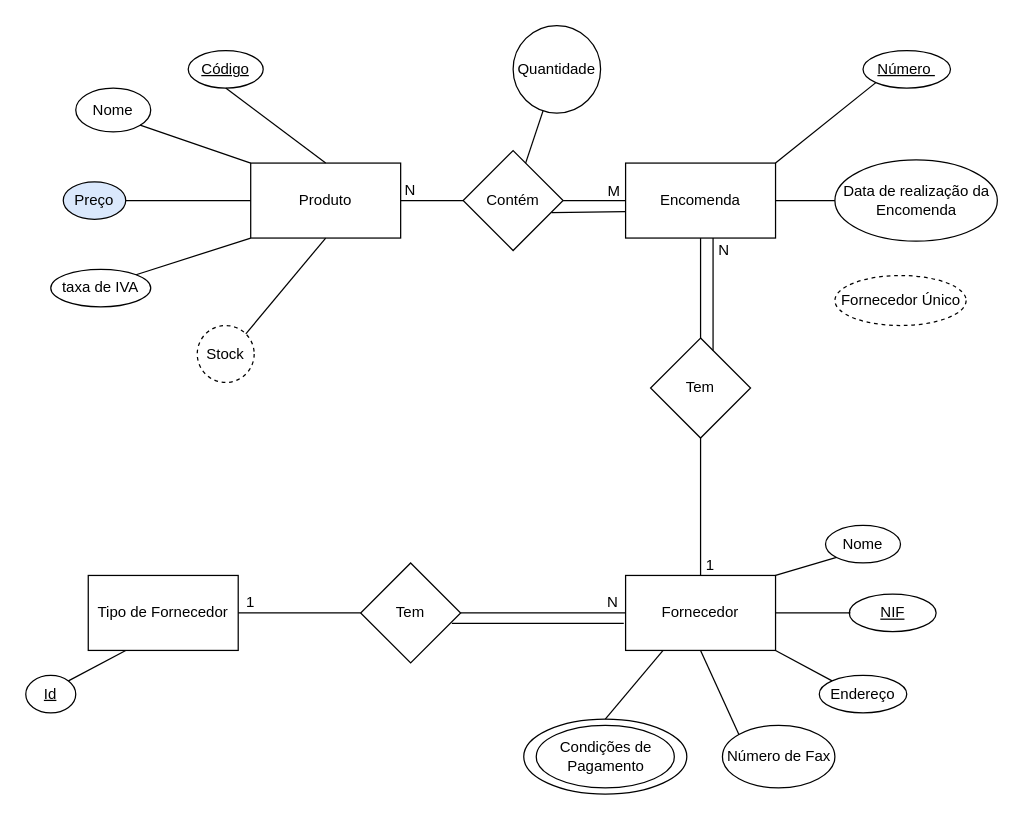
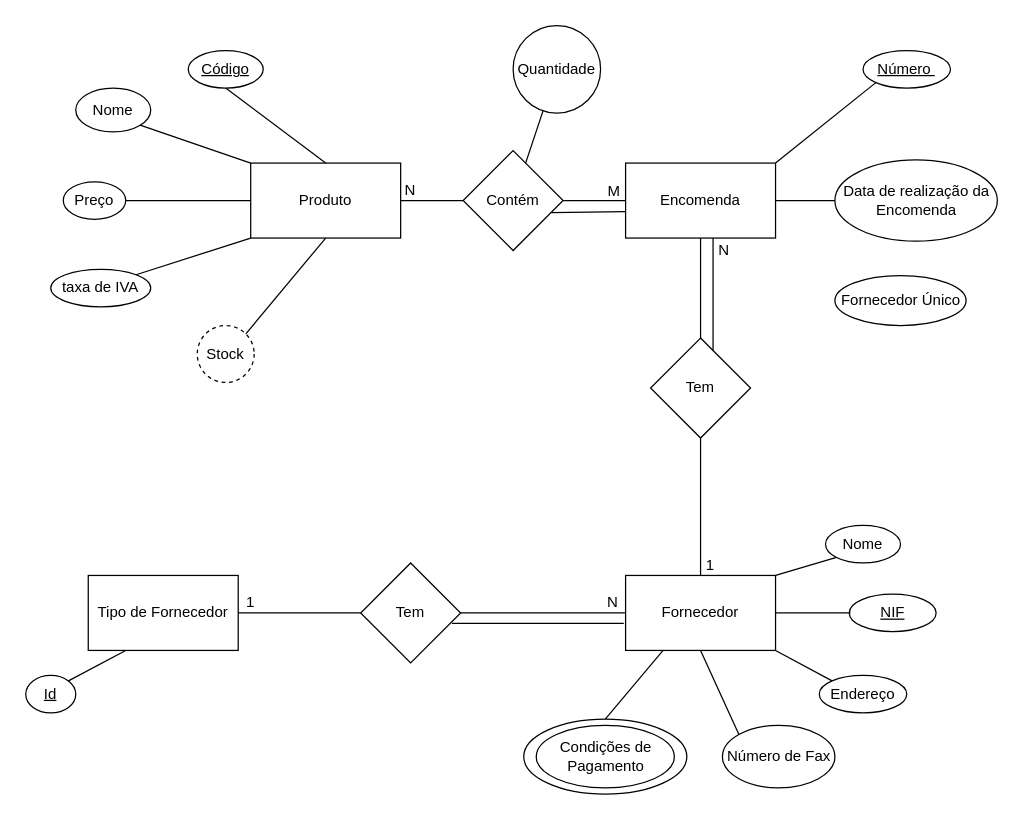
node "Preço": fillcolor #dae8fc -> #ffffff
node "Fornecedor Único": style dashed -> solid
